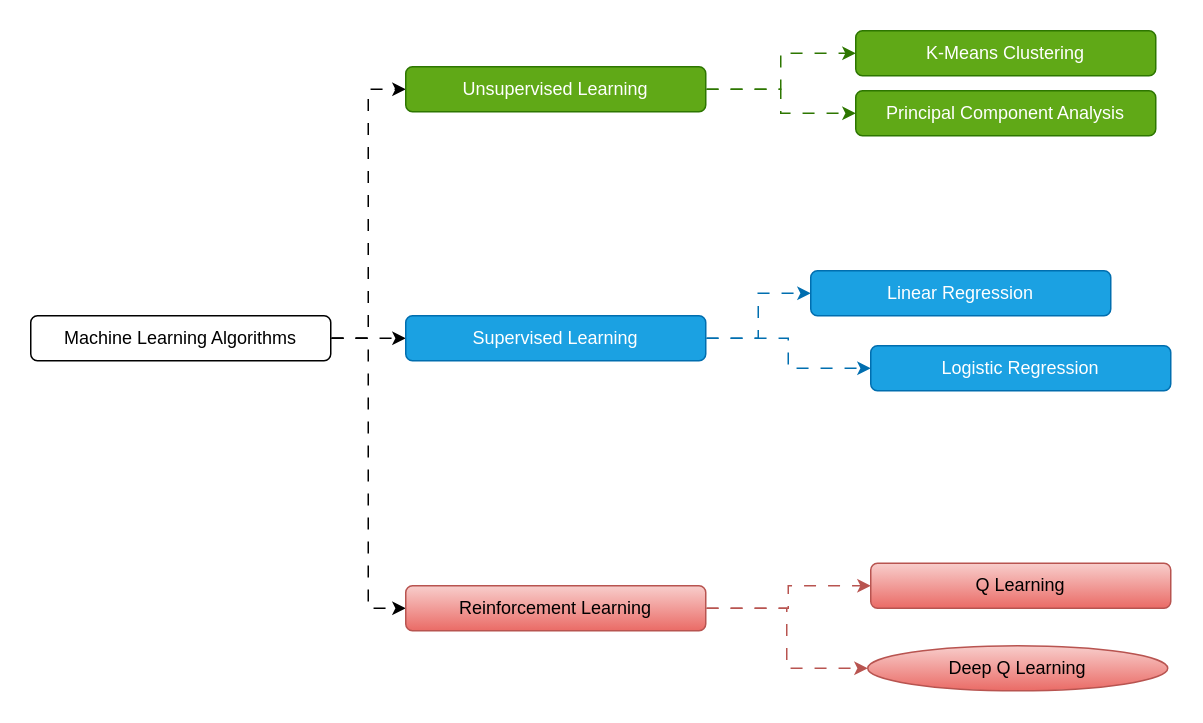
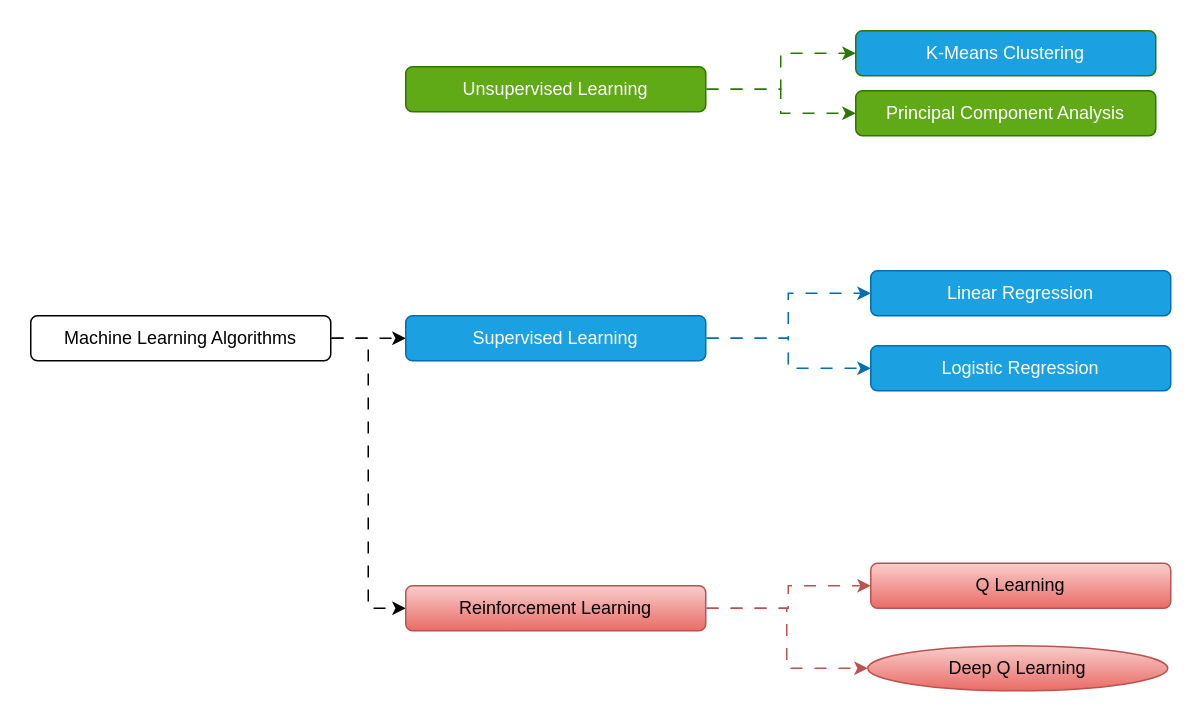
node "K-Means Clustering": fillcolor #60a917 -> #1ba1e2
node "Linear Regression": moved (961, 293) -> (1021, 293)
edge "Machine Learning Algorithms" -> "Unsupervised Learning": removed
